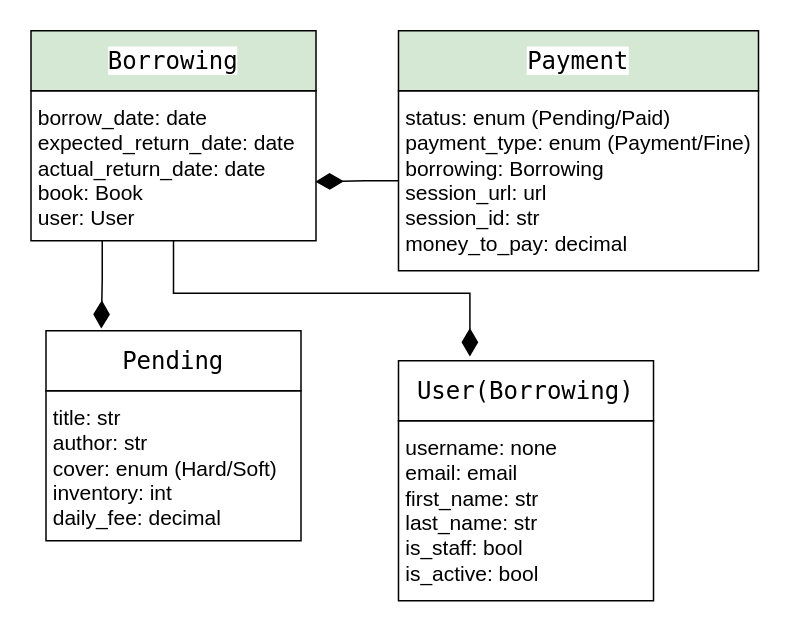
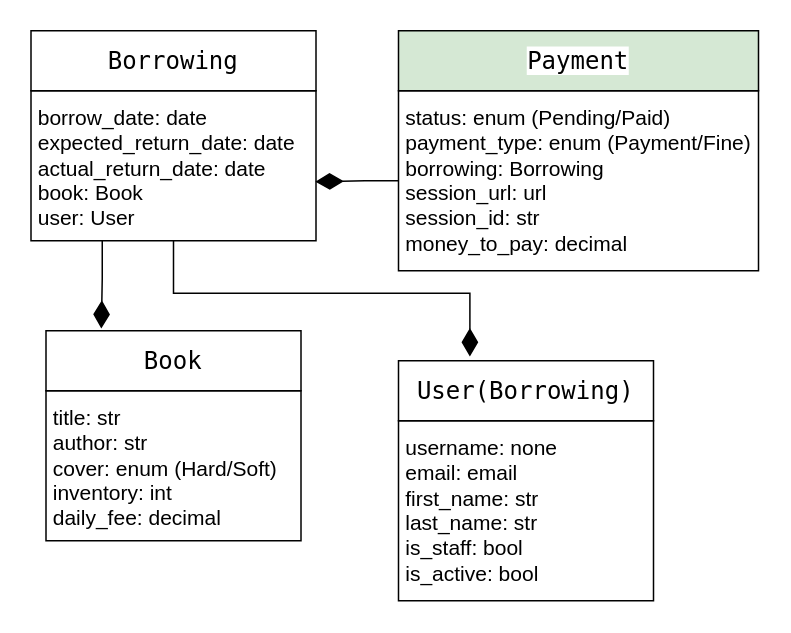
node "Borrowing": fillcolor #d5e8d4 -> #ffffff
node "Pending": label "Pending" -> "Book"
